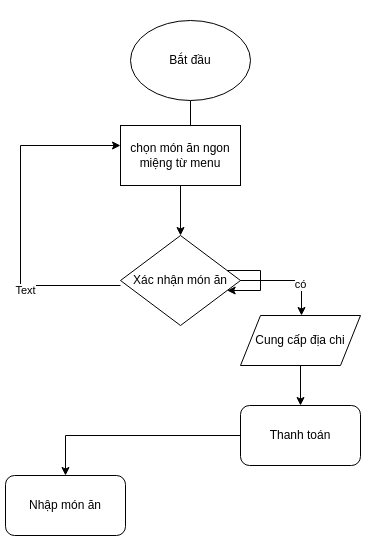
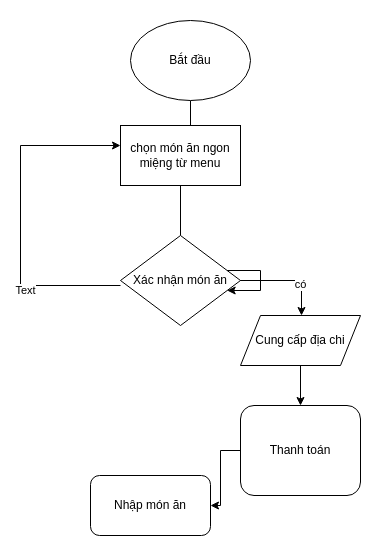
edge "chọn món ăn ngon miệng từ menu" -> "Xác nhận món ăn": arrowhead classic -> none
node "Thanh toán": size 120x60 -> 120x90
node "Nhập món ăn": moved (66, 506) -> (151, 506)
